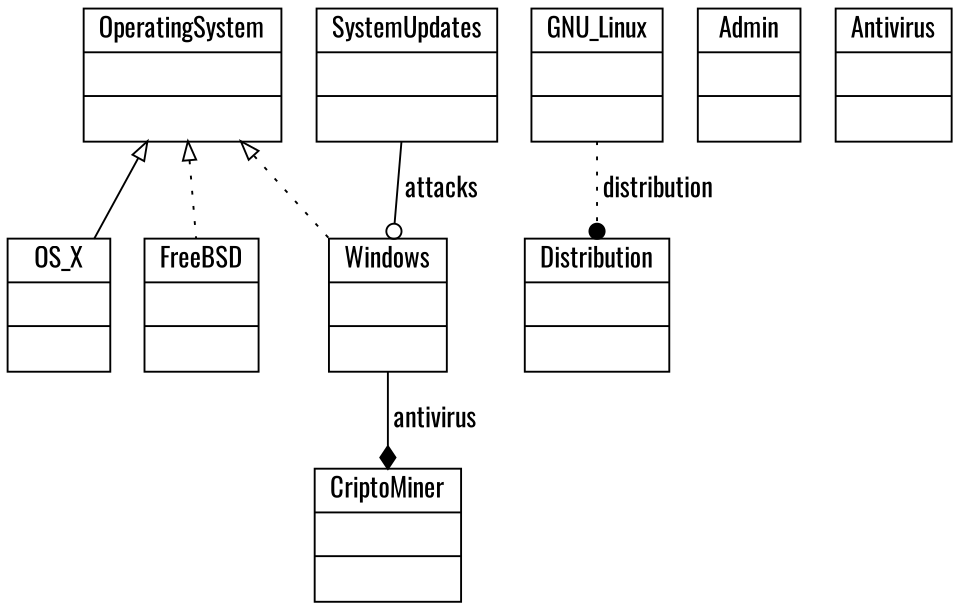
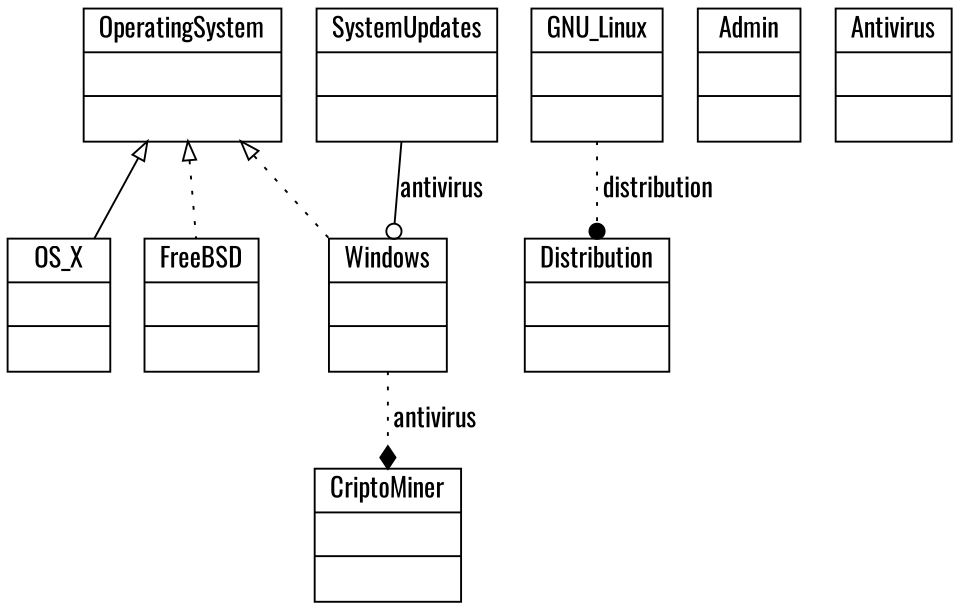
edge "SystemUpdates" -> "Windows": label " attacks " -> " antivirus "
edge "Windows" -> "CriptoMiner": style solid -> dotted
